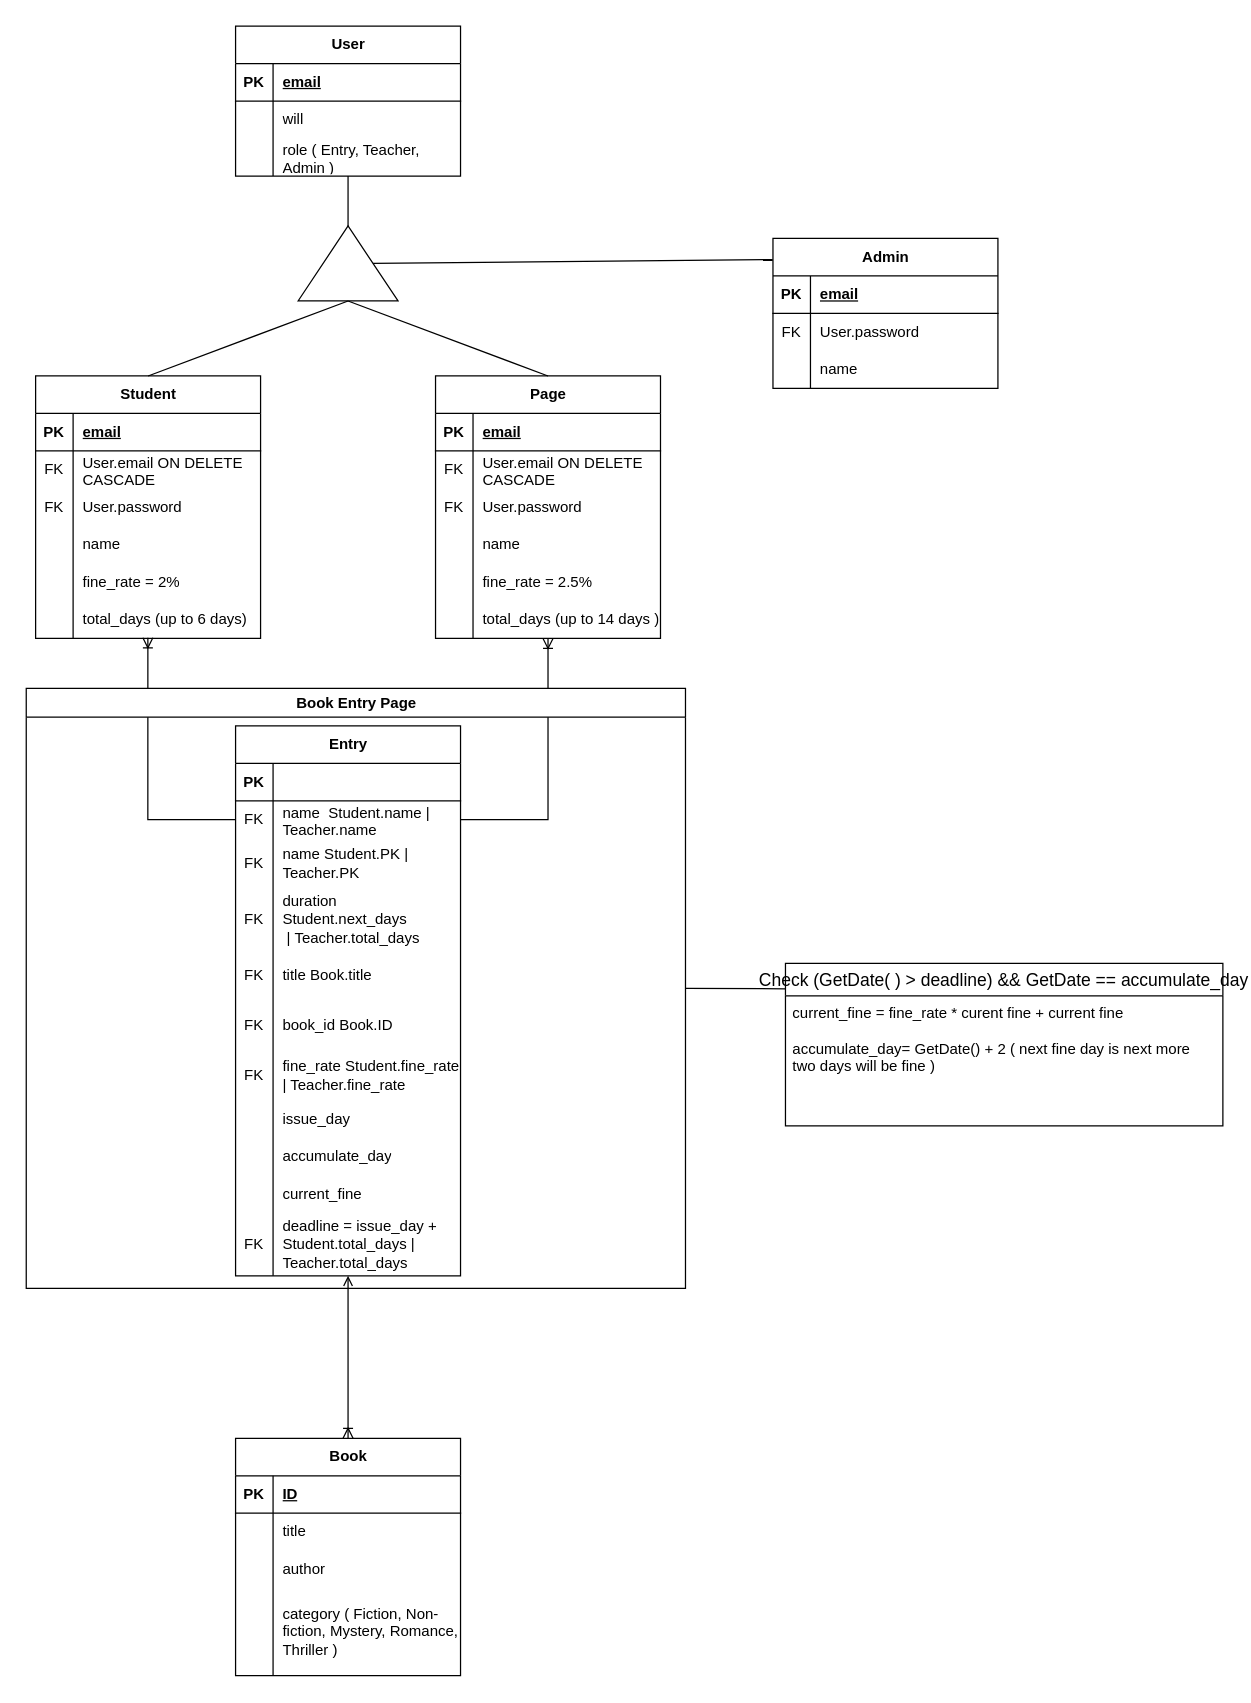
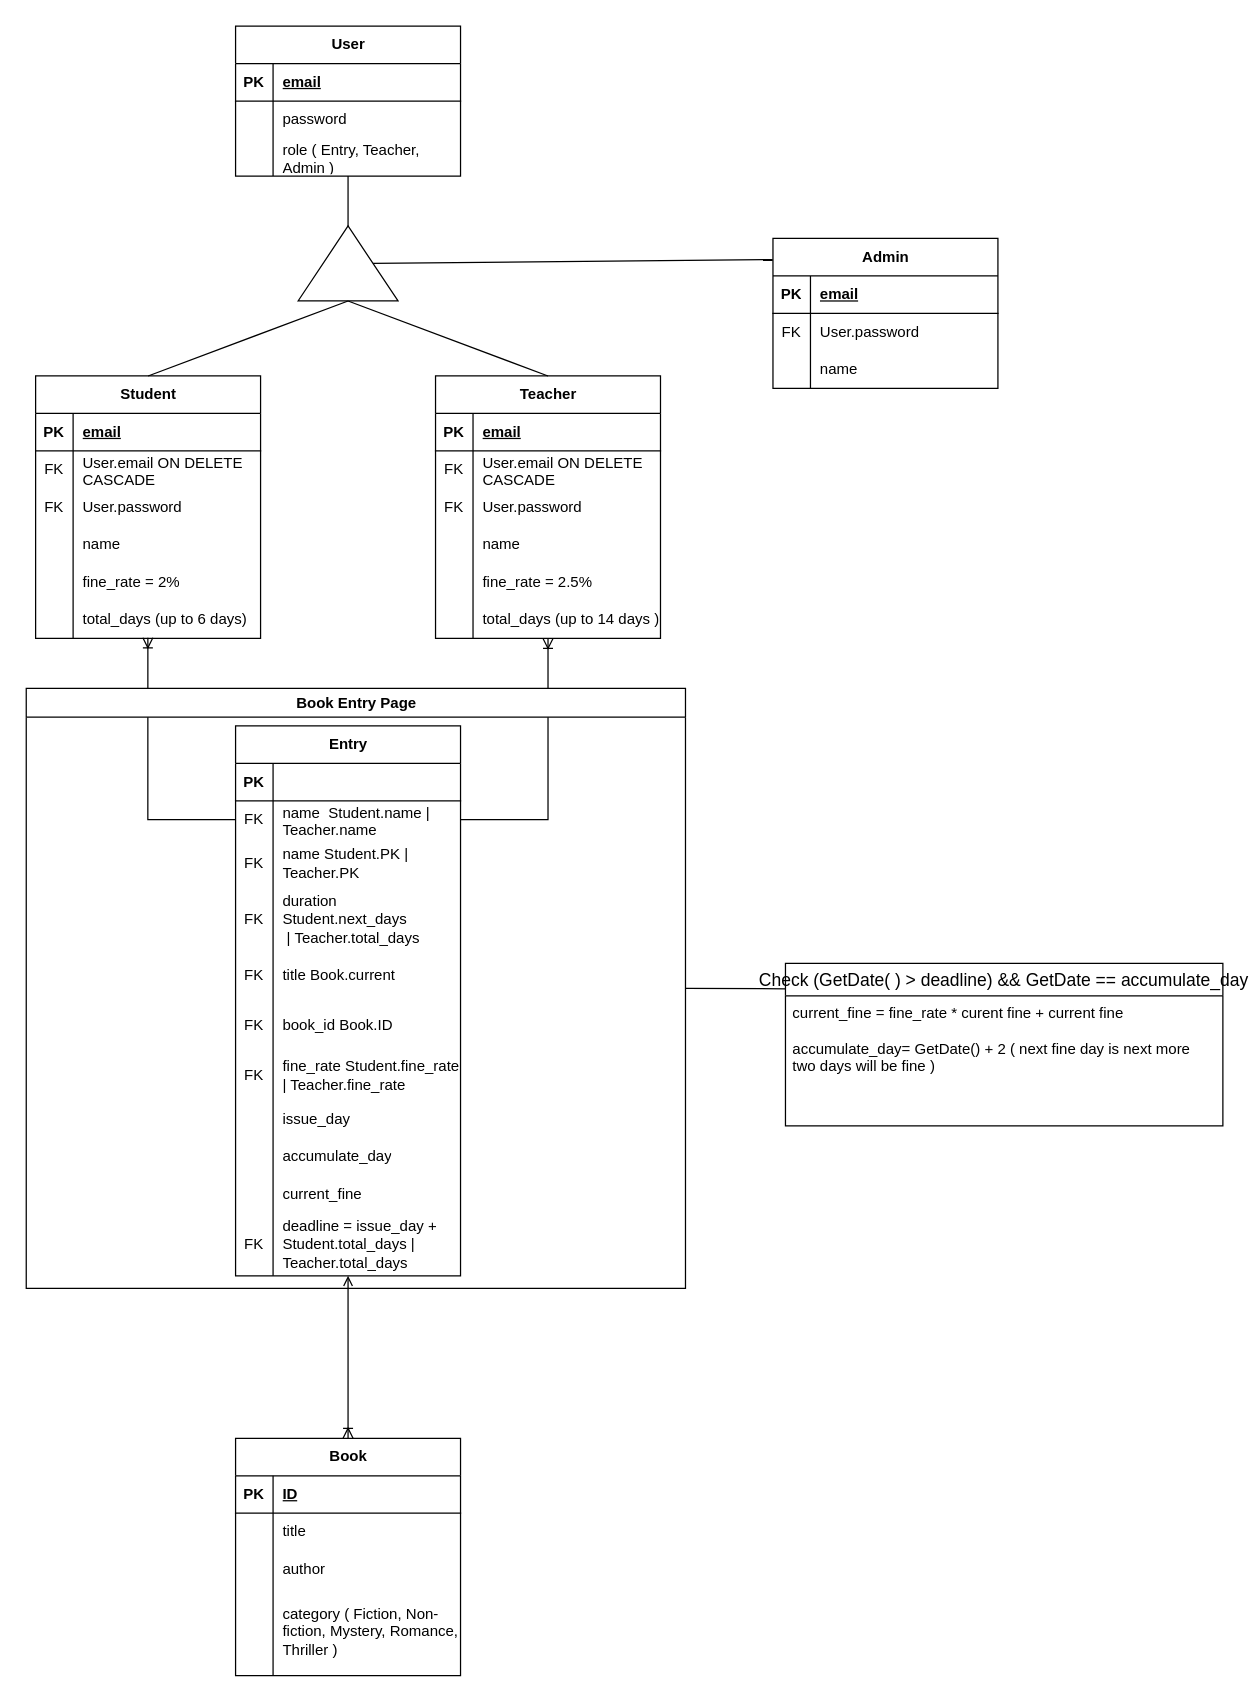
node "will": label "will" -> "password"
node "Page": label "Page" -> "Teacher"
node "title Book.title": label "title Book.title" -> "title Book.current"
